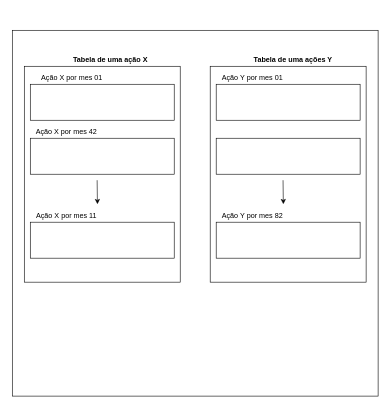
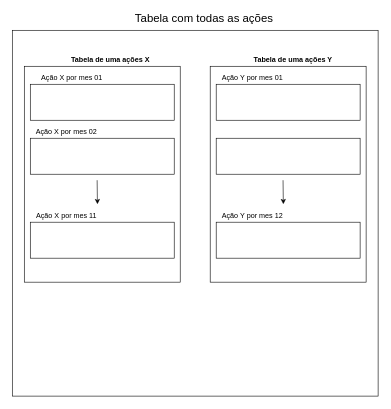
node "Tabela com todas as ações": added
node "Tabela de uma ação X": label "Tabela de uma ação X" -> "Tabela de uma ações X"
node "Ação X por mes 42": label "Ação X por mes 42" -> "Ação X por mes 02"
node "Ação Y por mes 82": label "Ação Y por mes 82" -> "Ação Y por mes 12"
